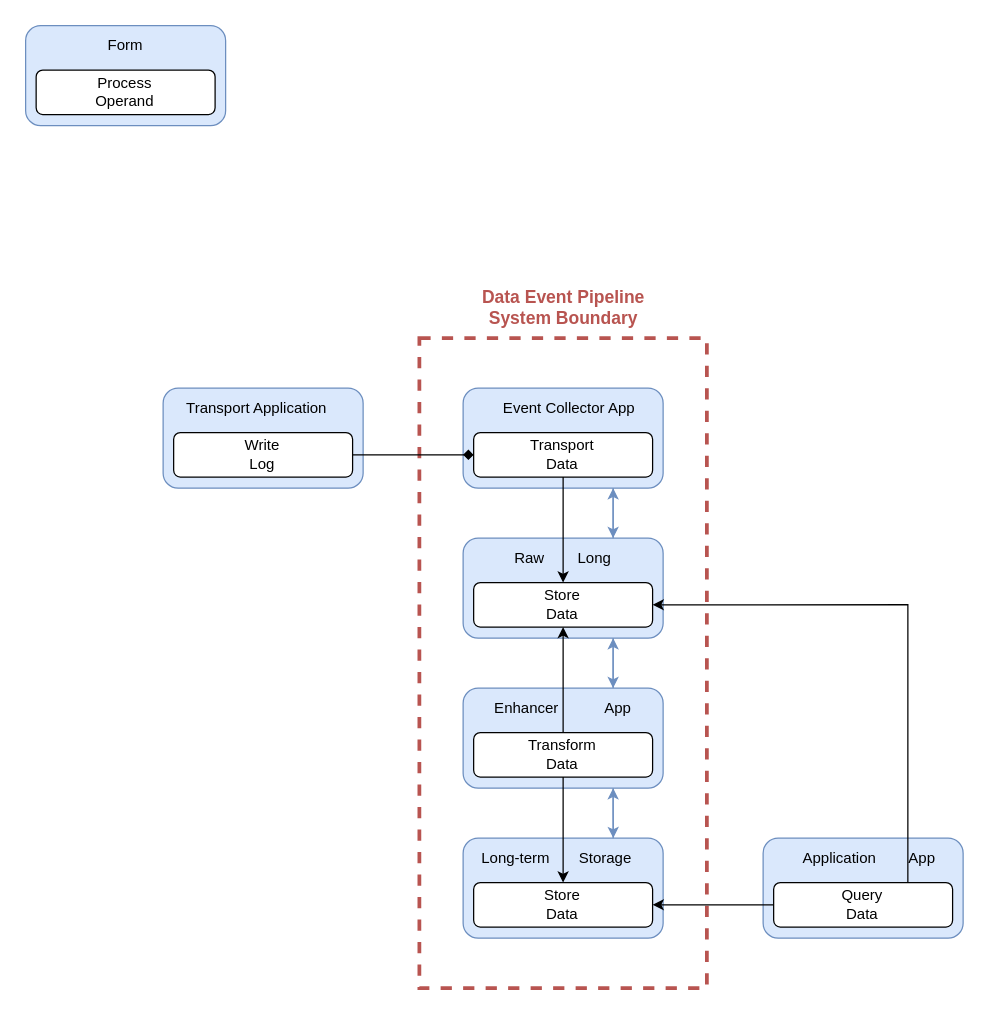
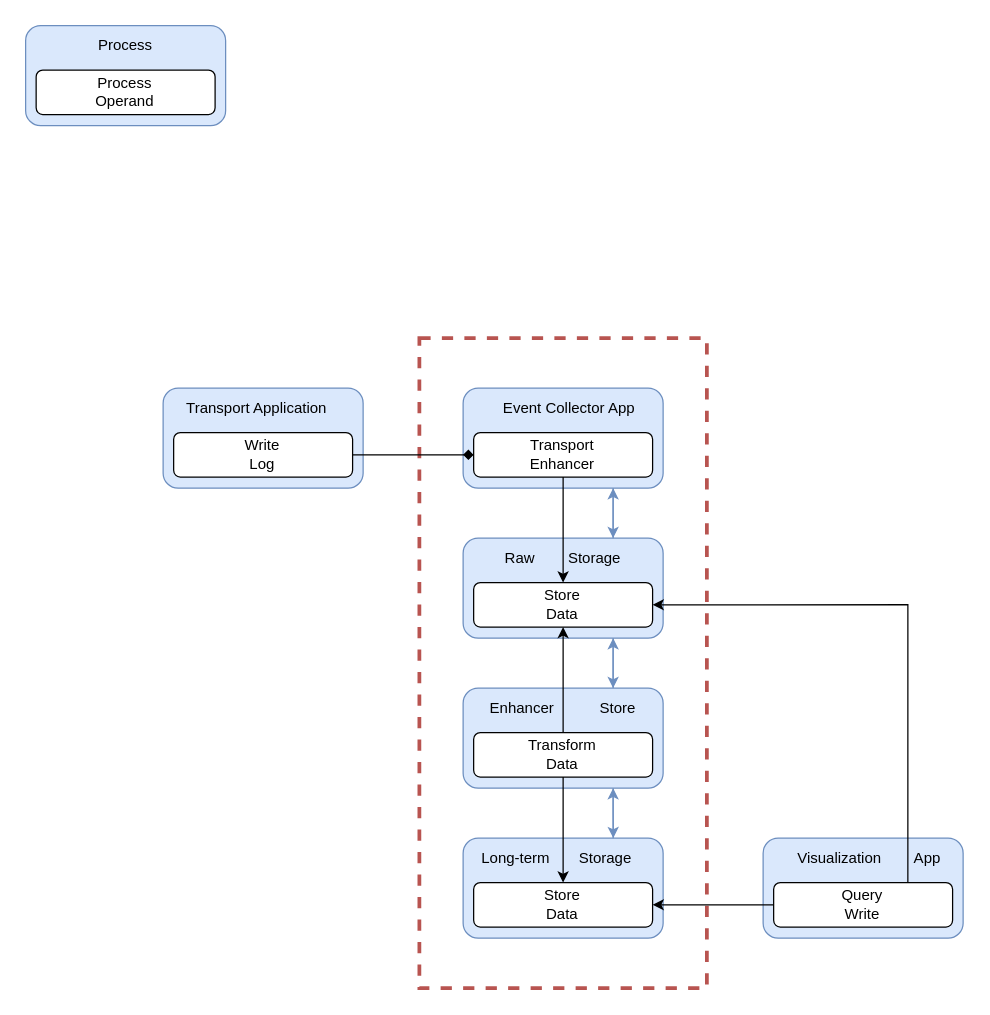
node "Form": label "Form" -> "Process"
node "Data Event PipelineSystem Boundary": removed
node "Transport Data": label "Transport Data" -> "Transport Enhancer"
node "Raw Long": label "Raw Long" -> "Raw Storage"
node "Enhancer App": label "Enhancer App" -> "Enhancer Store"
node "Application App": label "Application App" -> "Visualization App"
node "Query Data": label "Query Data" -> "Query Write"
